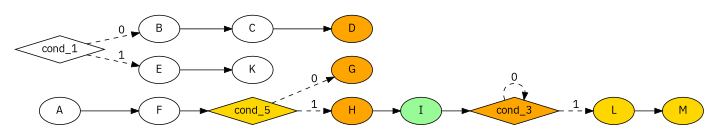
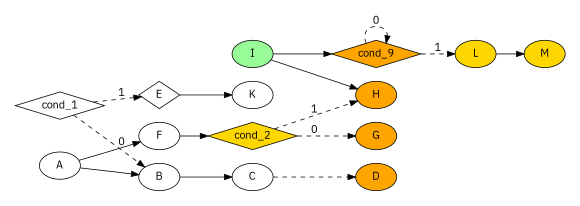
edge "C" -> "D": style solid -> dashed
node "E": shape ellipse -> diamond
node "cond_5": label "cond_5" -> "cond_2"
edge "H" -> "I": reversed
node "cond_3": label "cond_3" -> "cond_9"
edge "A" -> "B": added
